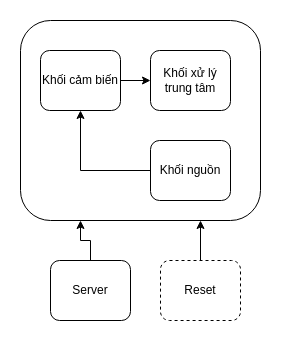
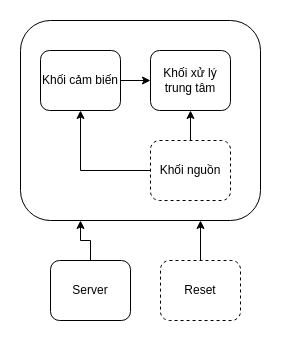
edge "Khối nguồn" -> "Khối xử lý trung tâm": added
node "Khối nguồn": style solid -> dashed
